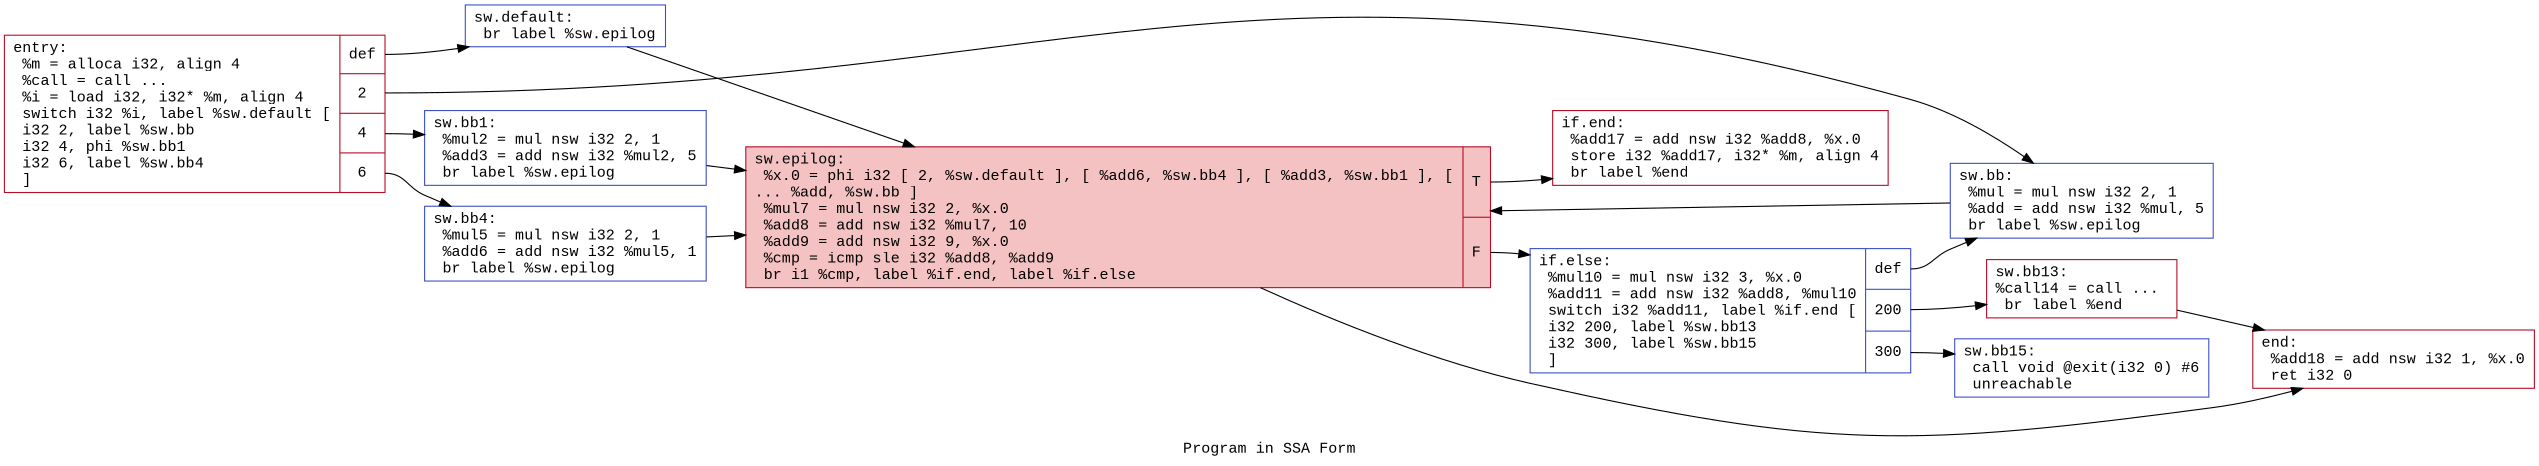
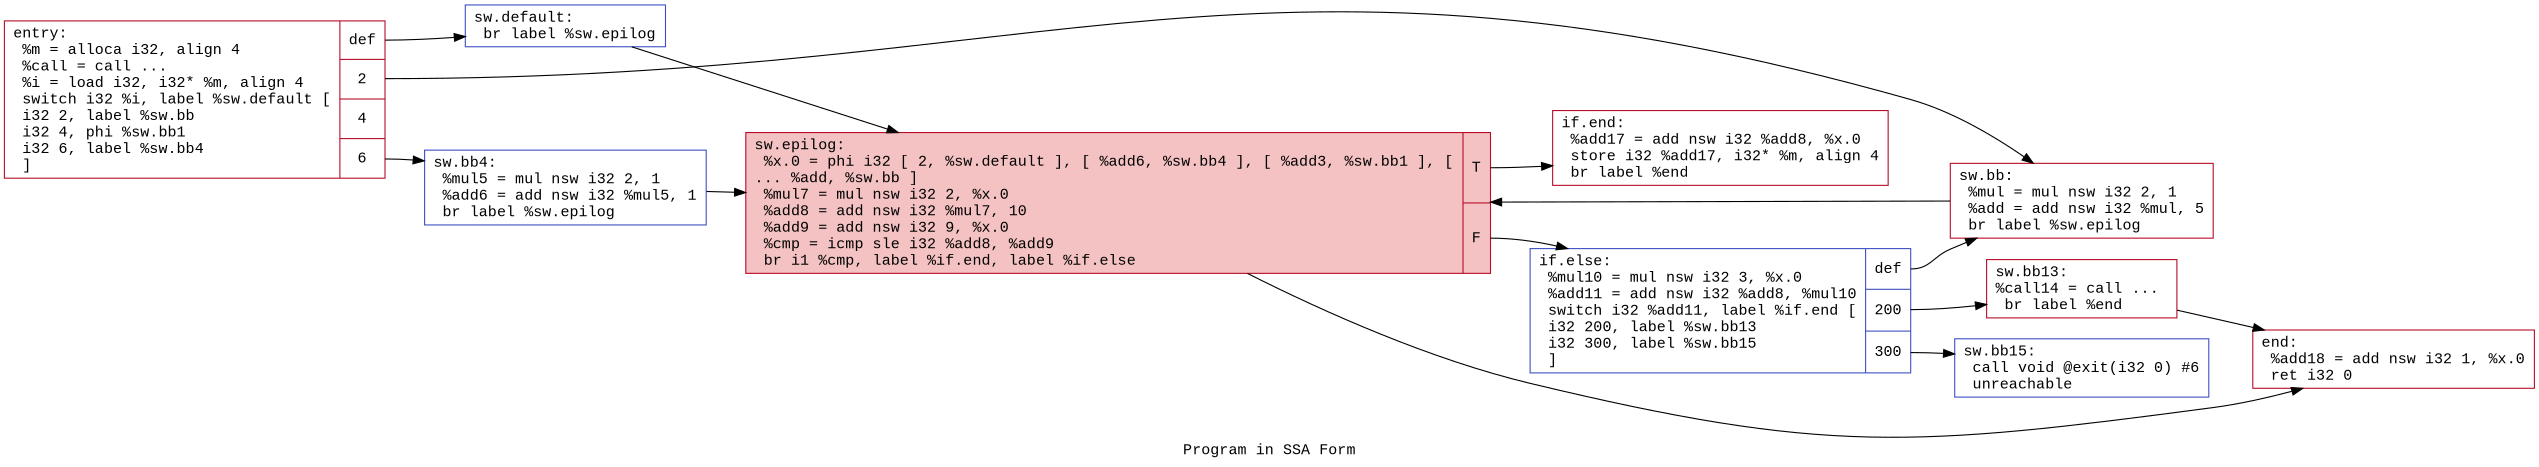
node "sw.bb1:": removed
node "sw.bb:": color #3d50c3ff -> #b70d28ff
